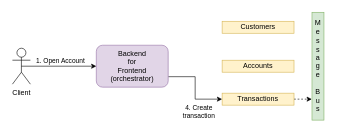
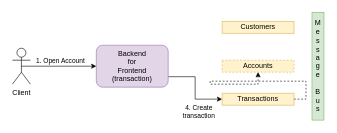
node "Backend for Frontend (orchestrator)": label "Backend for Frontend (orchestrator)" -> "Backend for Frontend (transaction)"
node "Accounts": style solid -> dashed
edge "Transactions" -> "M e s s a g e B u s": now "Transactions" -> "Accounts"
